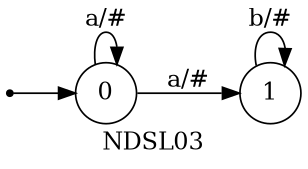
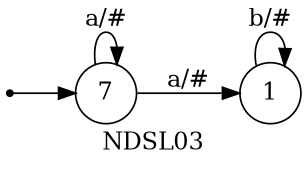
node "0": label "0" -> "7"
